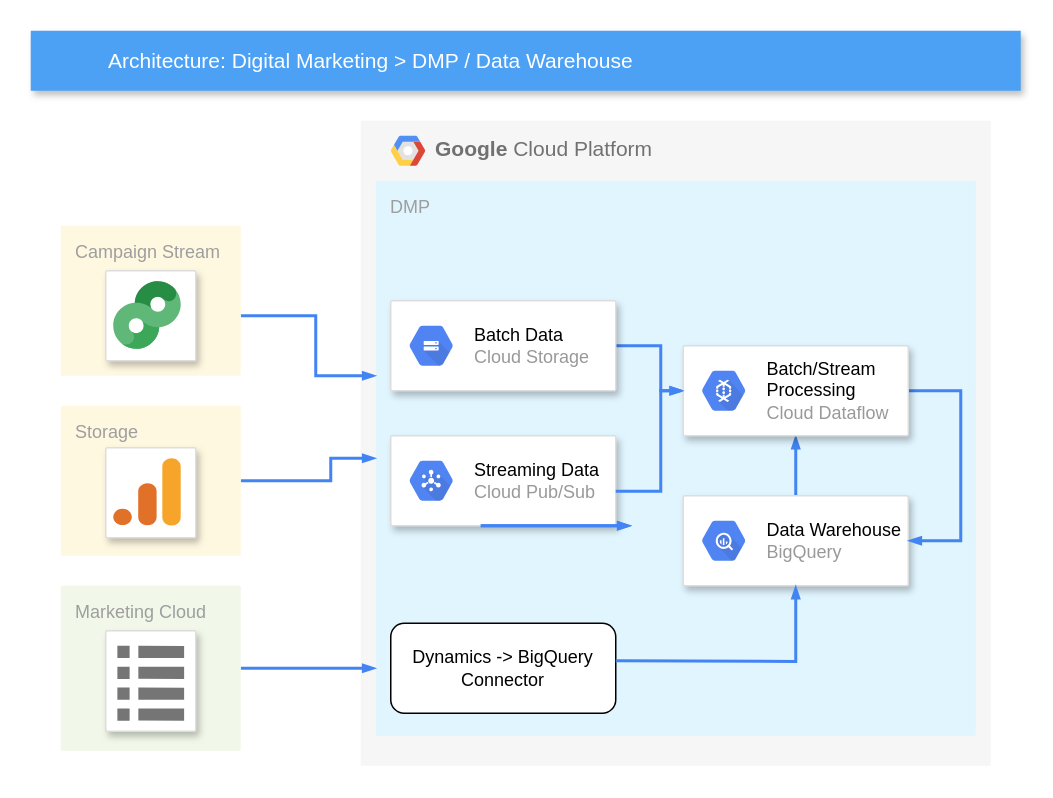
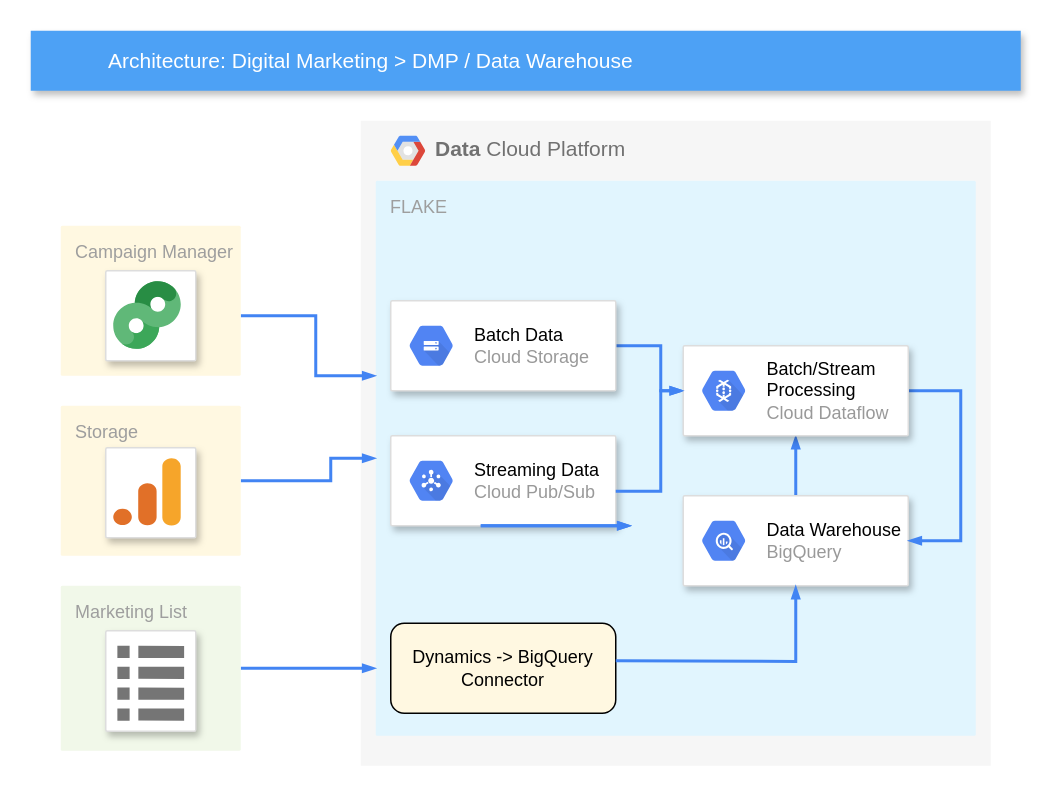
node "Google Cloud Platform": label "Google Cloud Platform" -> "Data Cloud Platform"
node "DMP": label "DMP" -> "FLAKE"
node "Campaign Stream": label "Campaign Stream" -> "Campaign Manager"
node "Marketing Cloud": label "Marketing Cloud" -> "Marketing List"
node "Dynamics -> BigQuery Connector": fillcolor #ffffff -> #fff8e1
